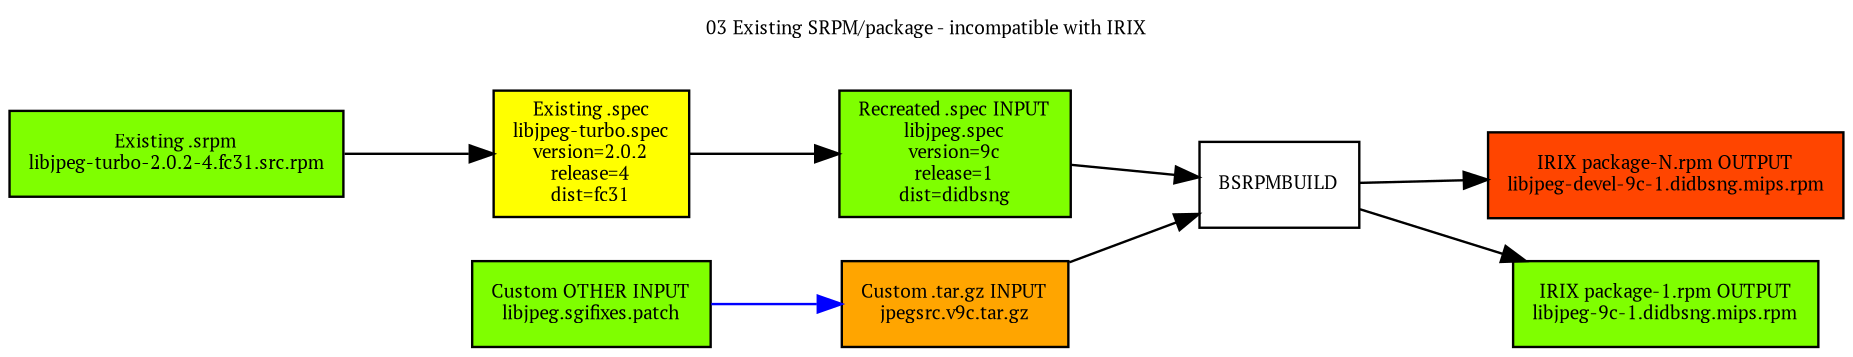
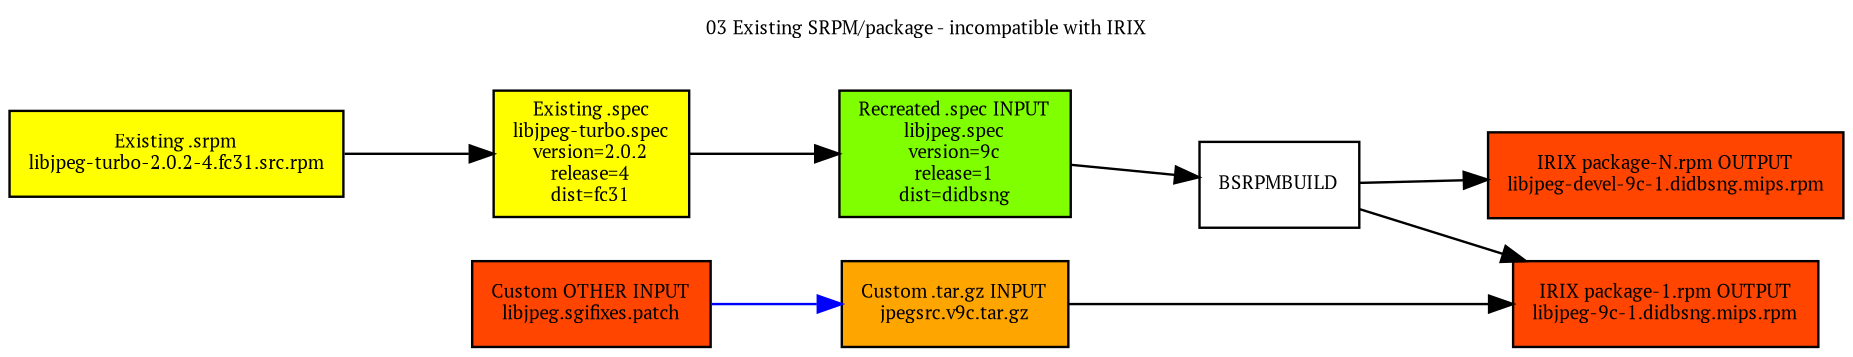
node "Existing .srpm libjpeg-turbo-2.0.2-4.fc31.src.rpm": fillcolor chartreuse1 -> yellow
edge "Custom .tar.gz INPUT jpegsrc.v9c.tar.gz" -> "BSRPMBUILD": now "Custom .tar.gz INPUT jpegsrc.v9c.tar.gz" -> "IRIX package-1.rpm OUTPUT libjpeg-9c-1.didbsng.mips.rpm"
node "Custom OTHER INPUT libjpeg.sgifixes.patch": fillcolor chartreuse1 -> orangered
node "IRIX package-1.rpm OUTPUT libjpeg-9c-1.didbsng.mips.rpm": fillcolor chartreuse1 -> orangered
